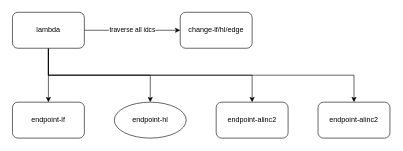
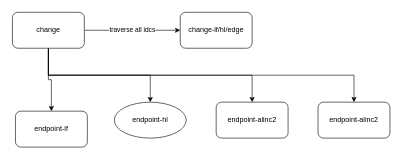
node "lambda": label "lambda" -> "change"
node "endpoint-lf": moved (48, 120) -> (51, 129)
